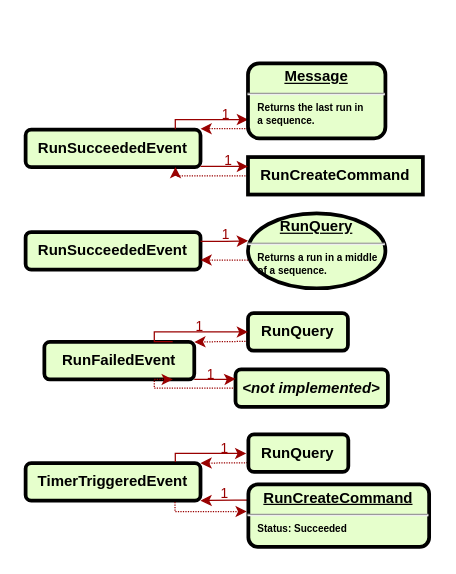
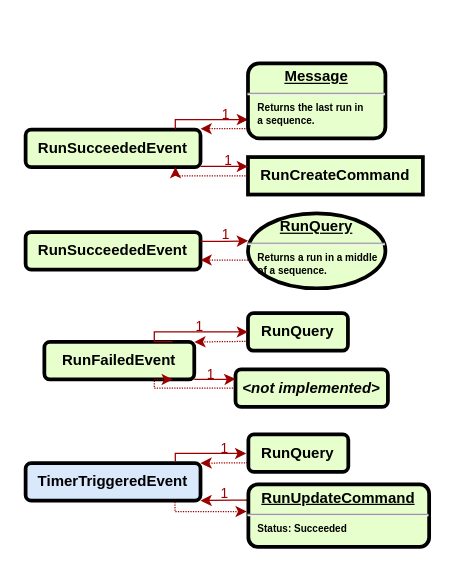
node "TimerTriggeredEvent": fillcolor #e6ffcc -> #dae8fc
node "RunCreateCommand Status: Succeeded": label "RunCreateCommand Status: Succeeded" -> "RunUpdateCommand Status: Succeeded"
